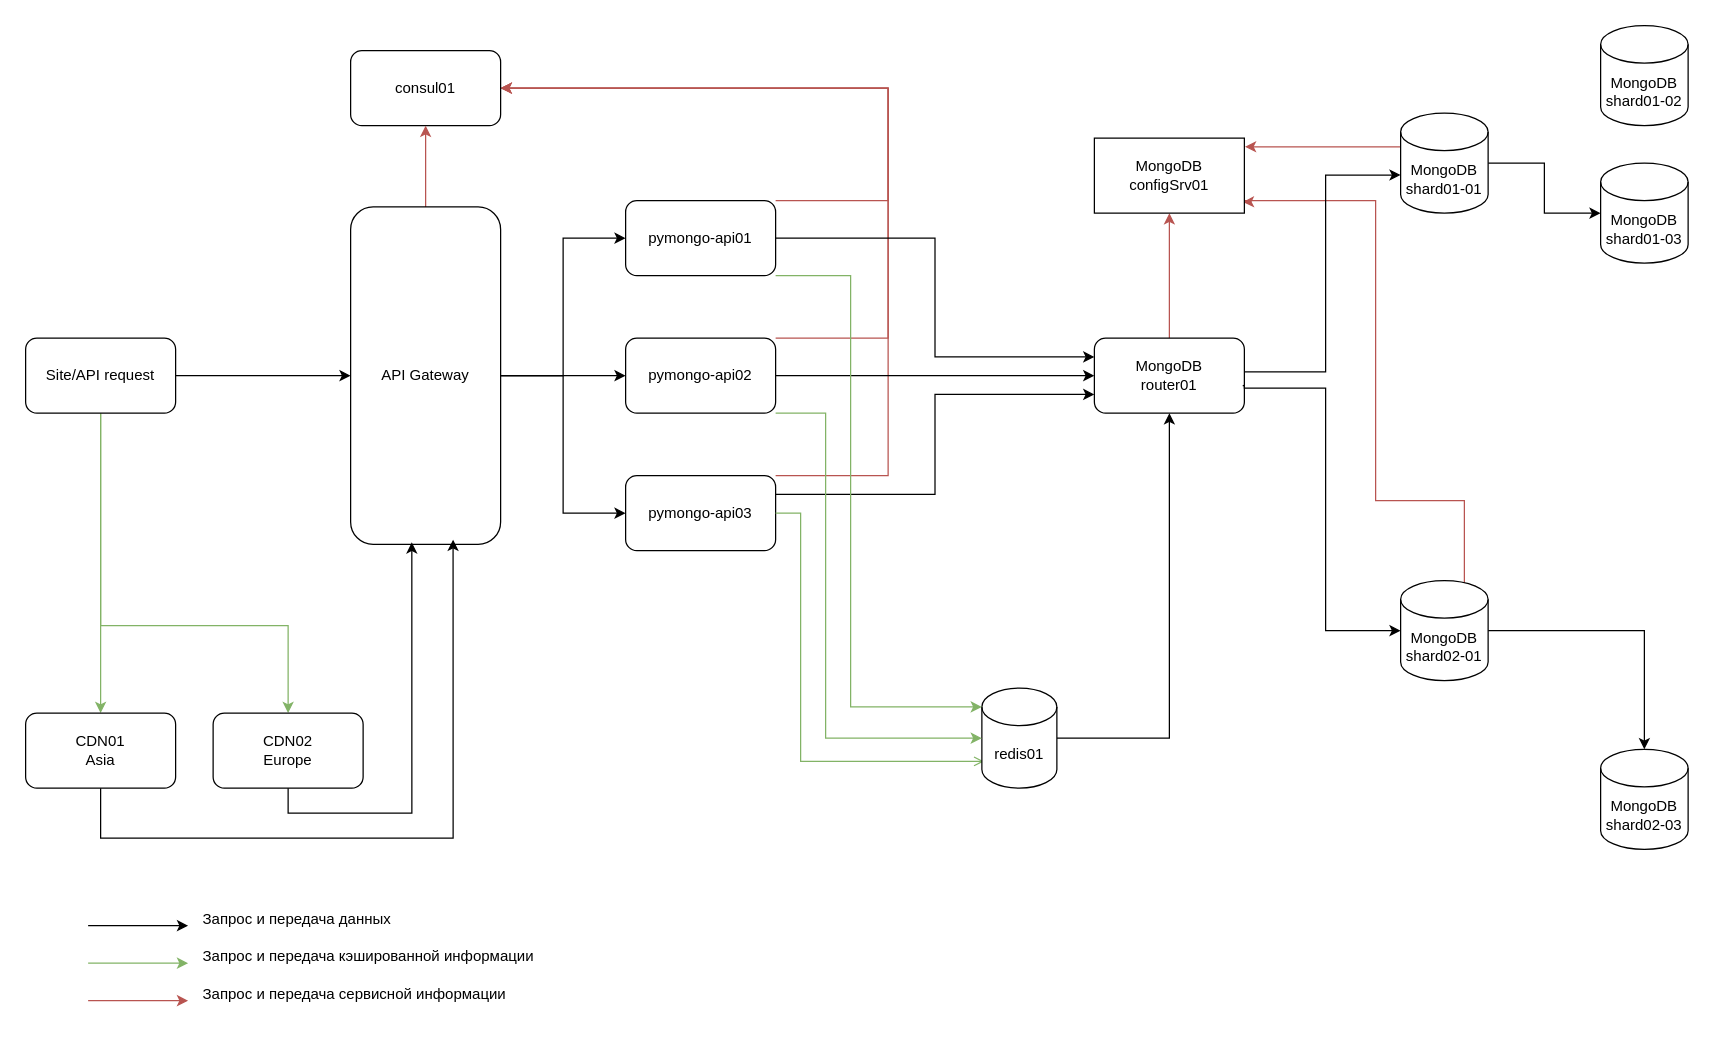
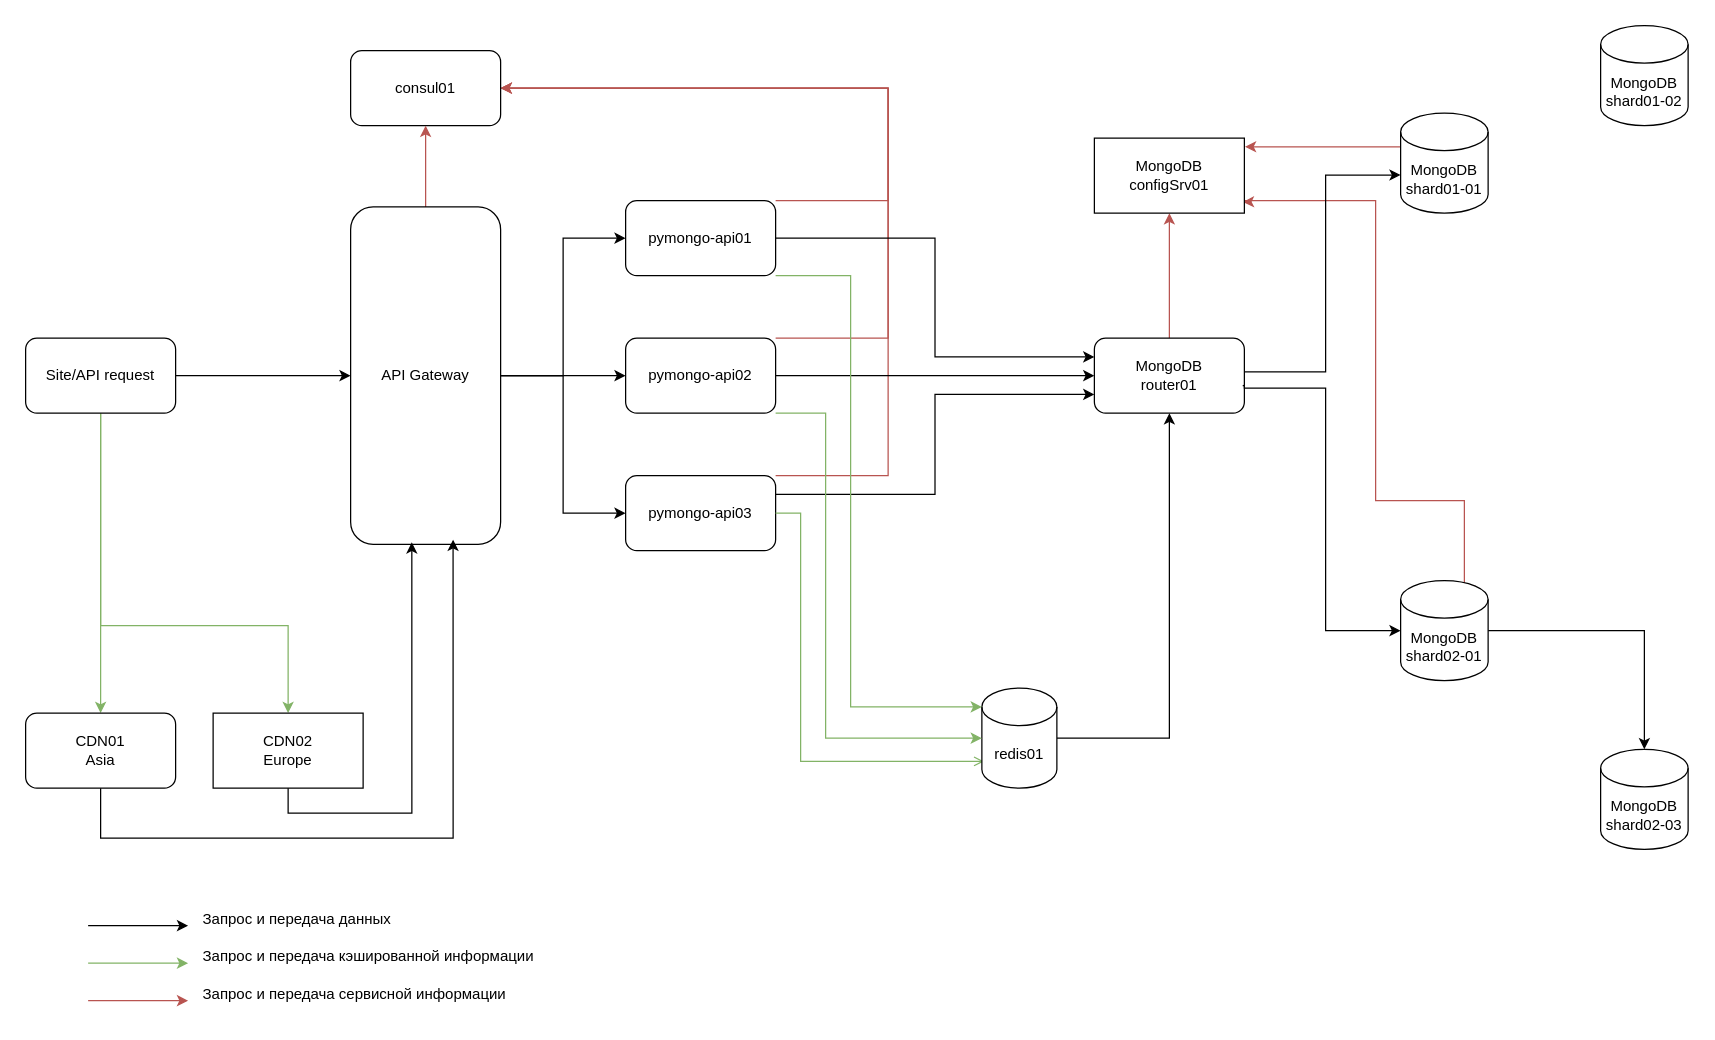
edge "MongoDB shard01-01" -> "MongoDB shard01-03": removed
node "MongoDB shard01-03": removed
node "CDN02 Europe": shape rounded rectangle -> rectangle
